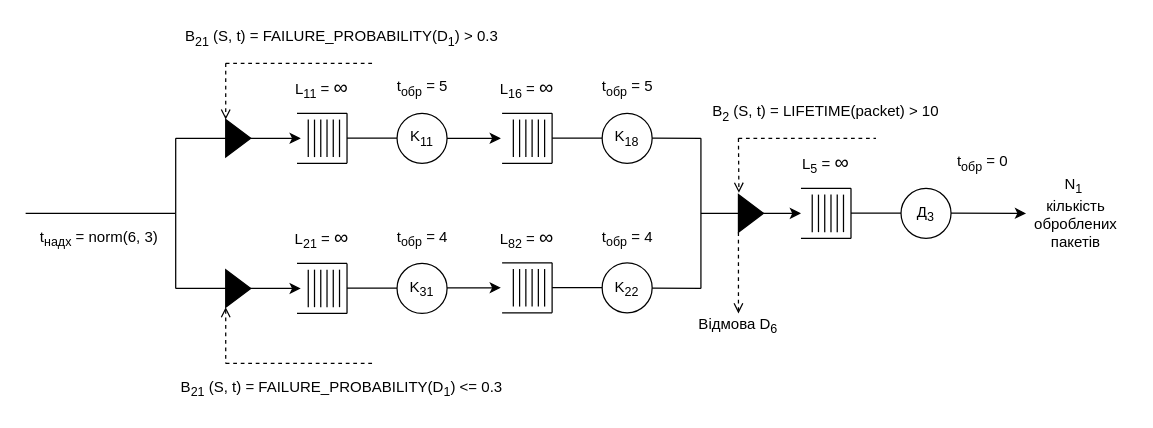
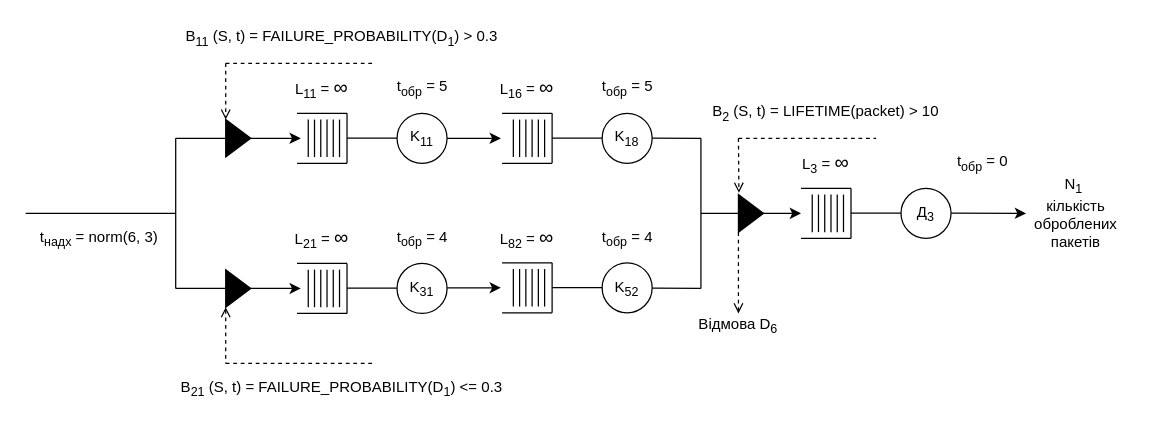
node "B21 (S, t) = FAILURE_PROBABILITY(D1) > 0.3": label "B21 (S, t) = FAILURE_PROBABILITY(D1) > 0.3" -> "B11 (S, t) = FAILURE_PROBABILITY(D1) > 0.3"
node "L5 = ∞": label "L5 = ∞" -> "L3 = ∞"
node "K22": label "K22" -> "K52"
